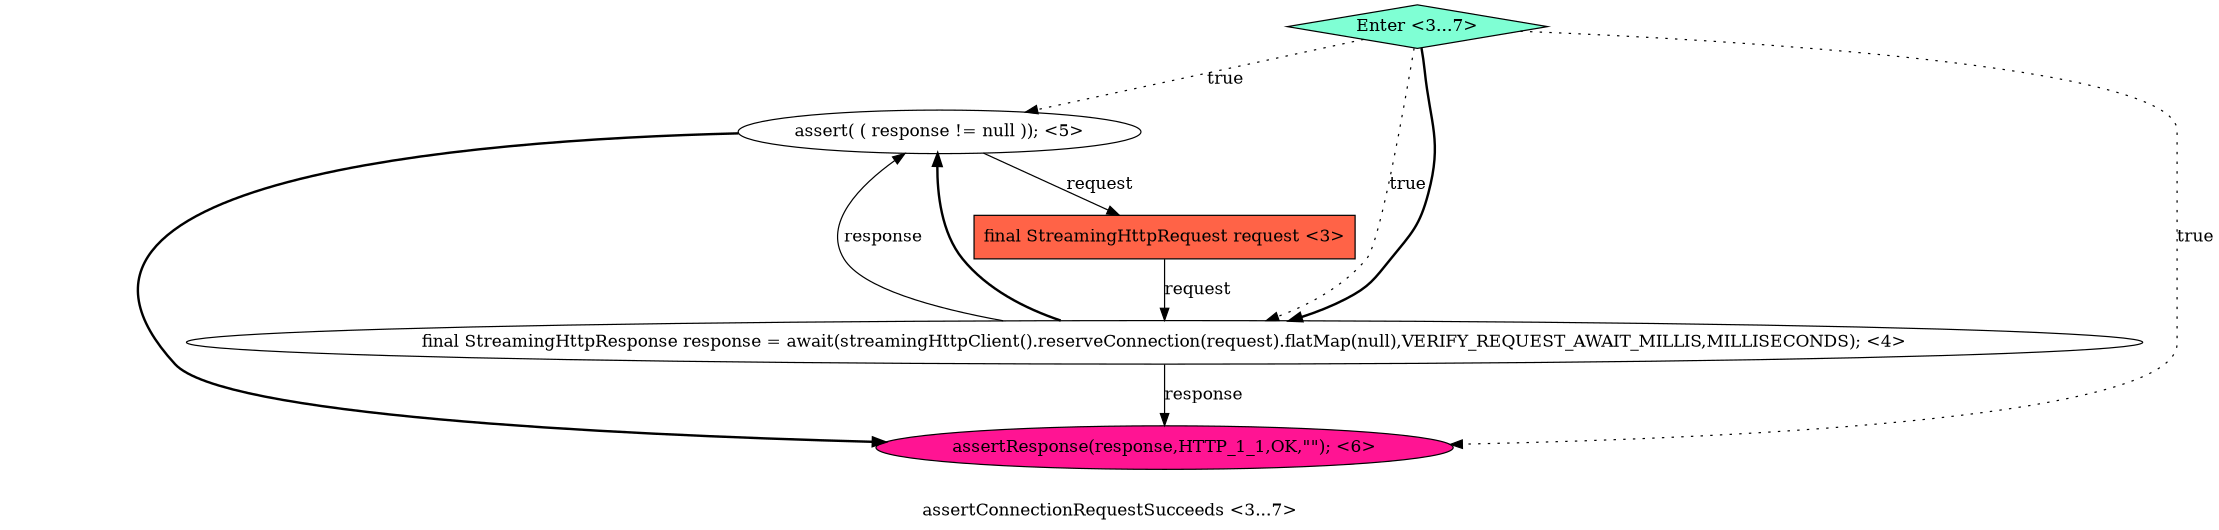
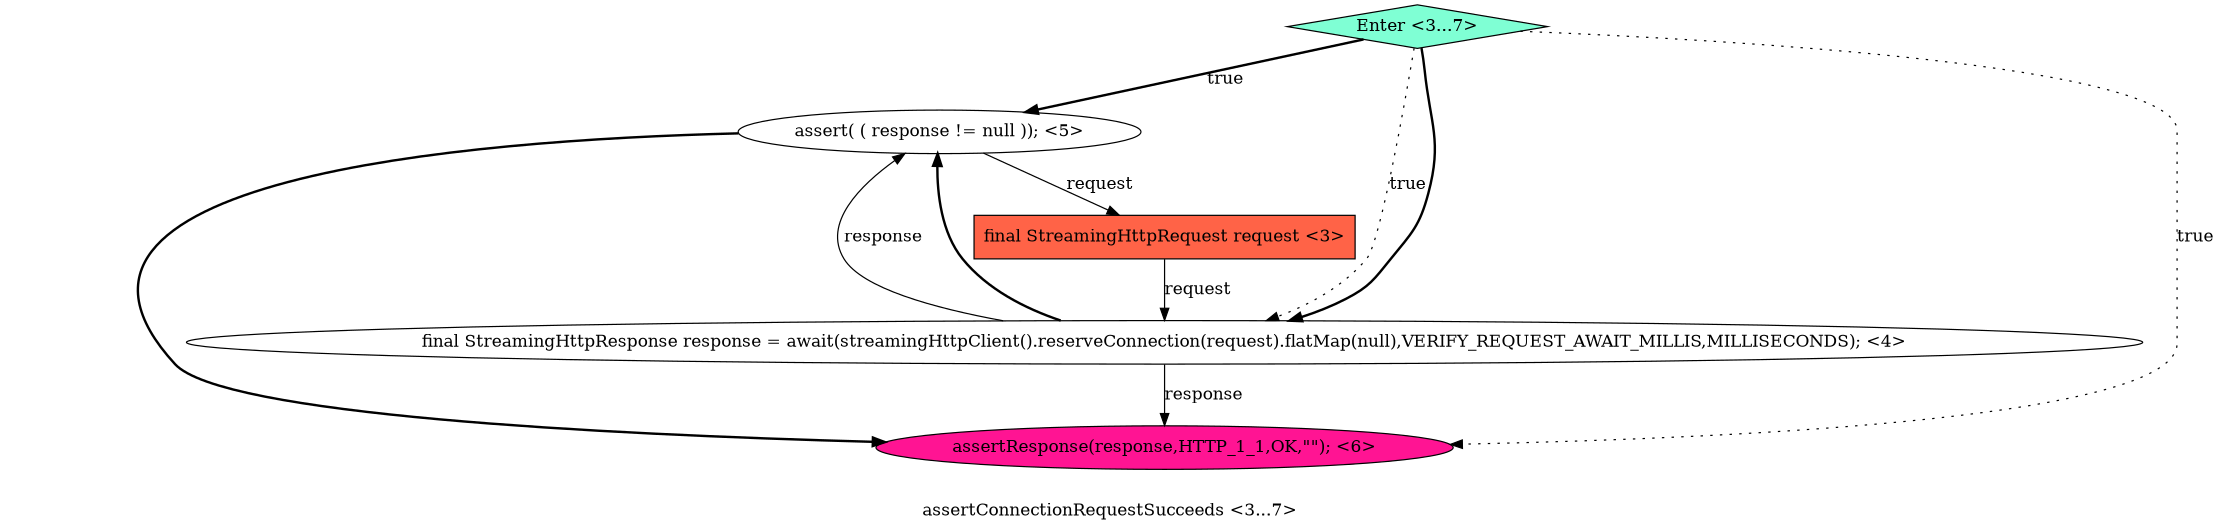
edge "Enter <3...7>" -> "assert( ( response != null )); <5>": style dotted -> bold
